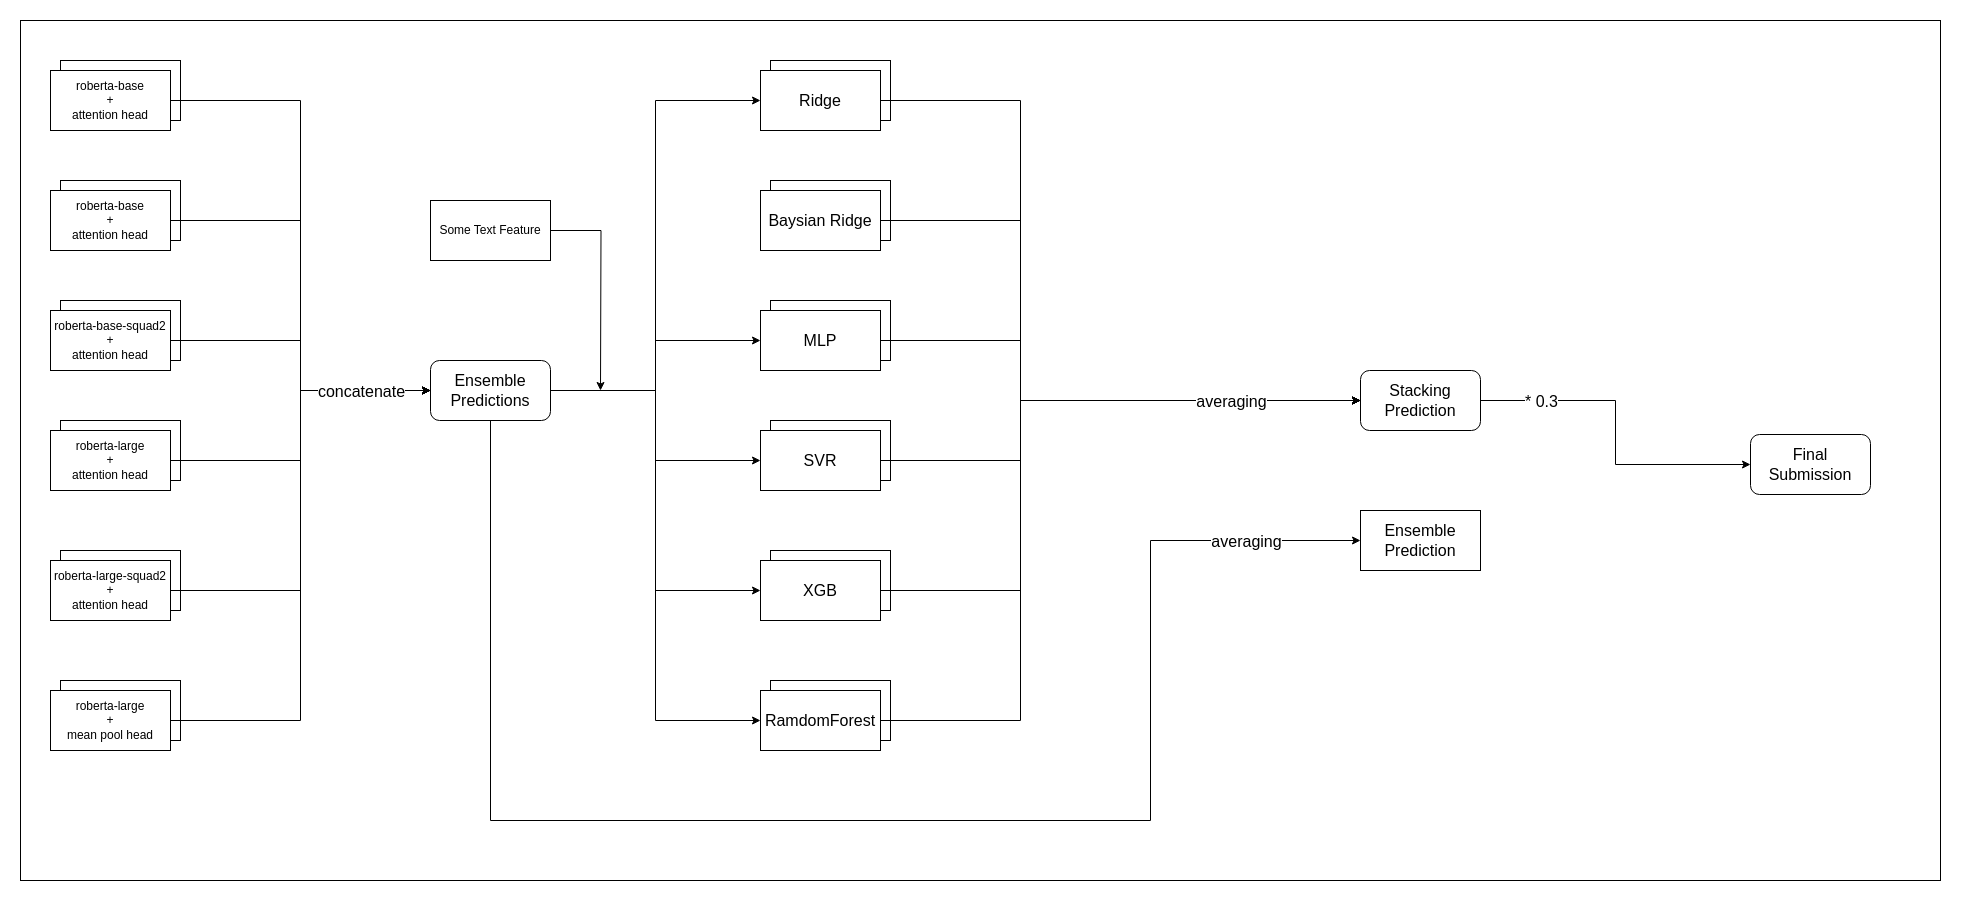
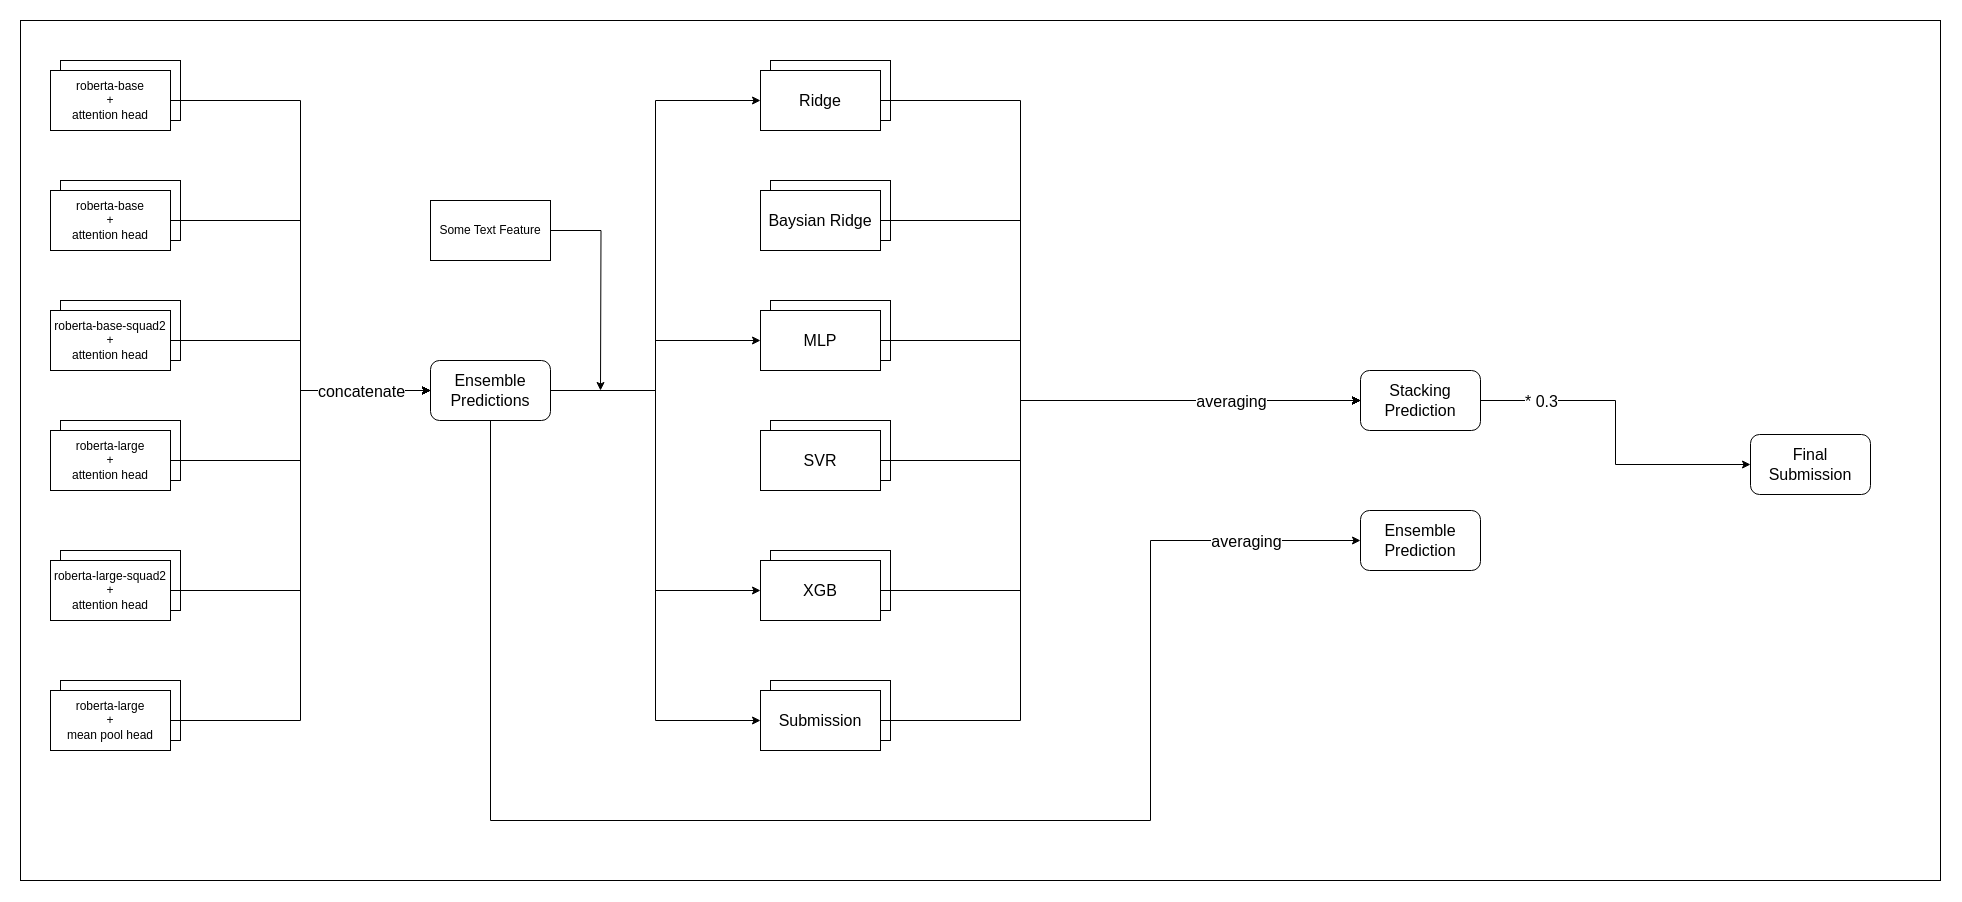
edge "Ensemble Predictions" -> "SVR": removed
node "Ensemble Prediction": shape rectangle -> rounded rectangle
node "RamdomForest": label "RamdomForest" -> "Submission"
